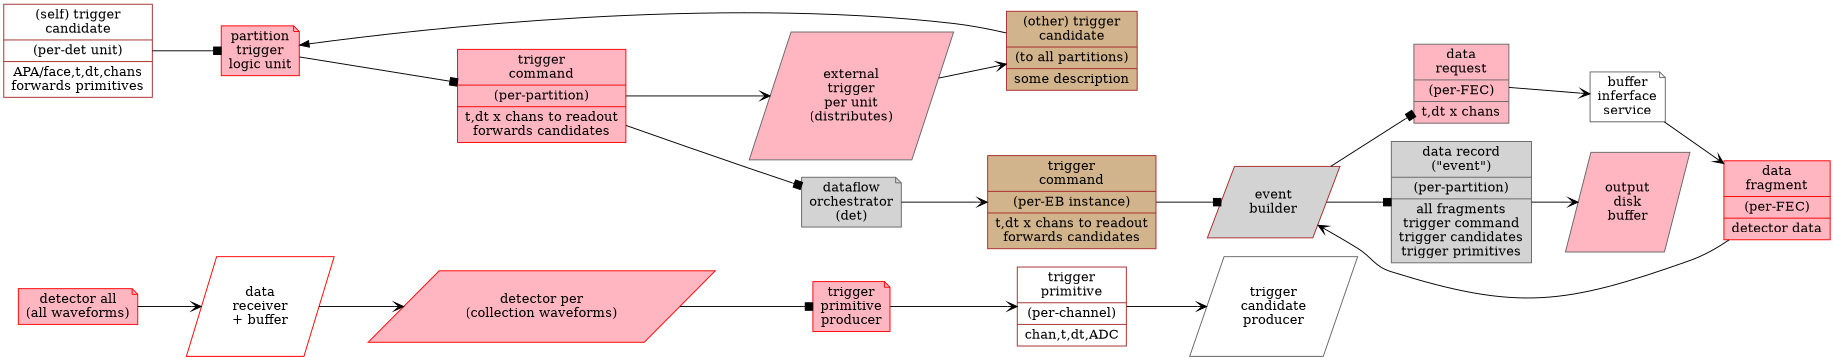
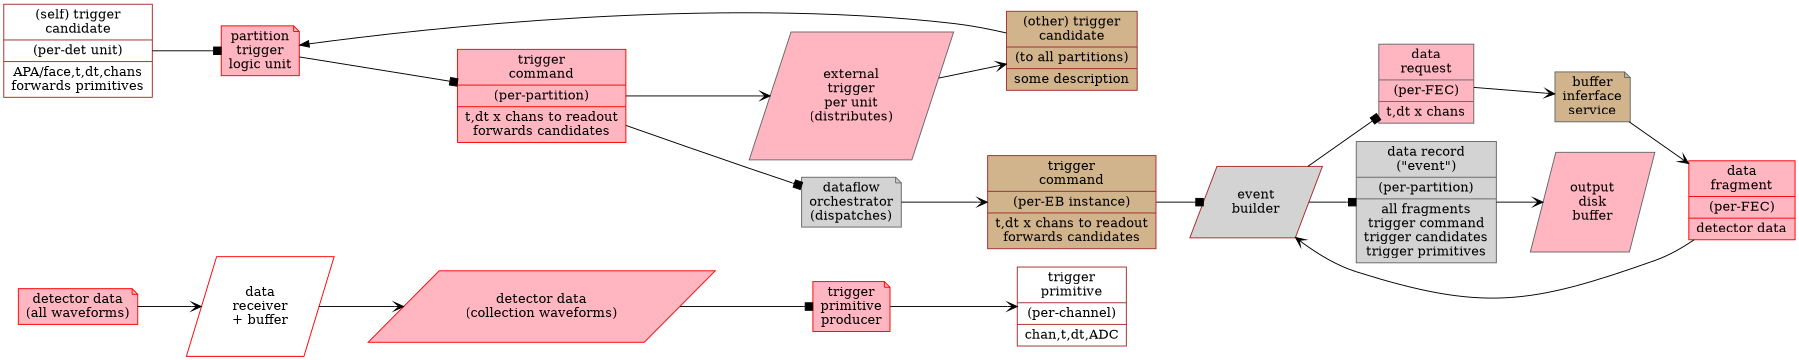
node "buffer inferface service": fillcolor white -> tan
node "dataflow orchestrator (det)": label "dataflow orchestrator (det)" -> "dataflow orchestrator (dispatches)"
node "detector all (all waveforms)": label "detector all (all waveforms)" -> "detector data (all waveforms)"
node "detector per (collection waveforms)": label "detector per (collection waveforms)" -> "detector data (collection waveforms)"
node "trigger candidate producer": removed
